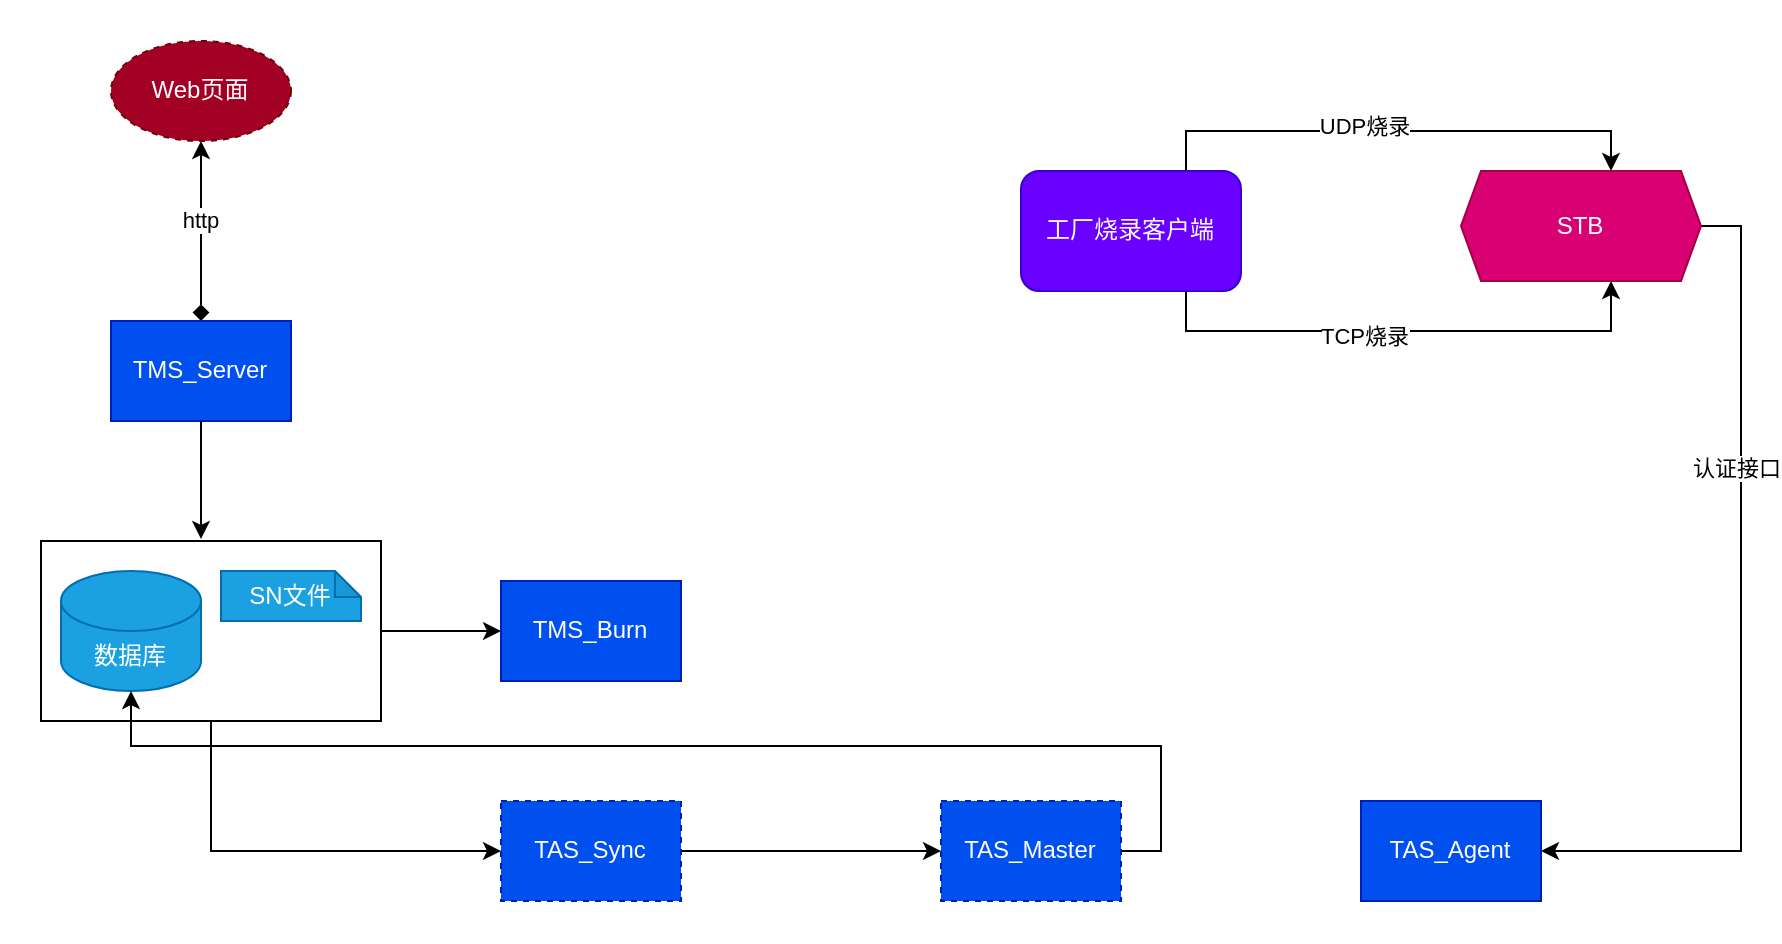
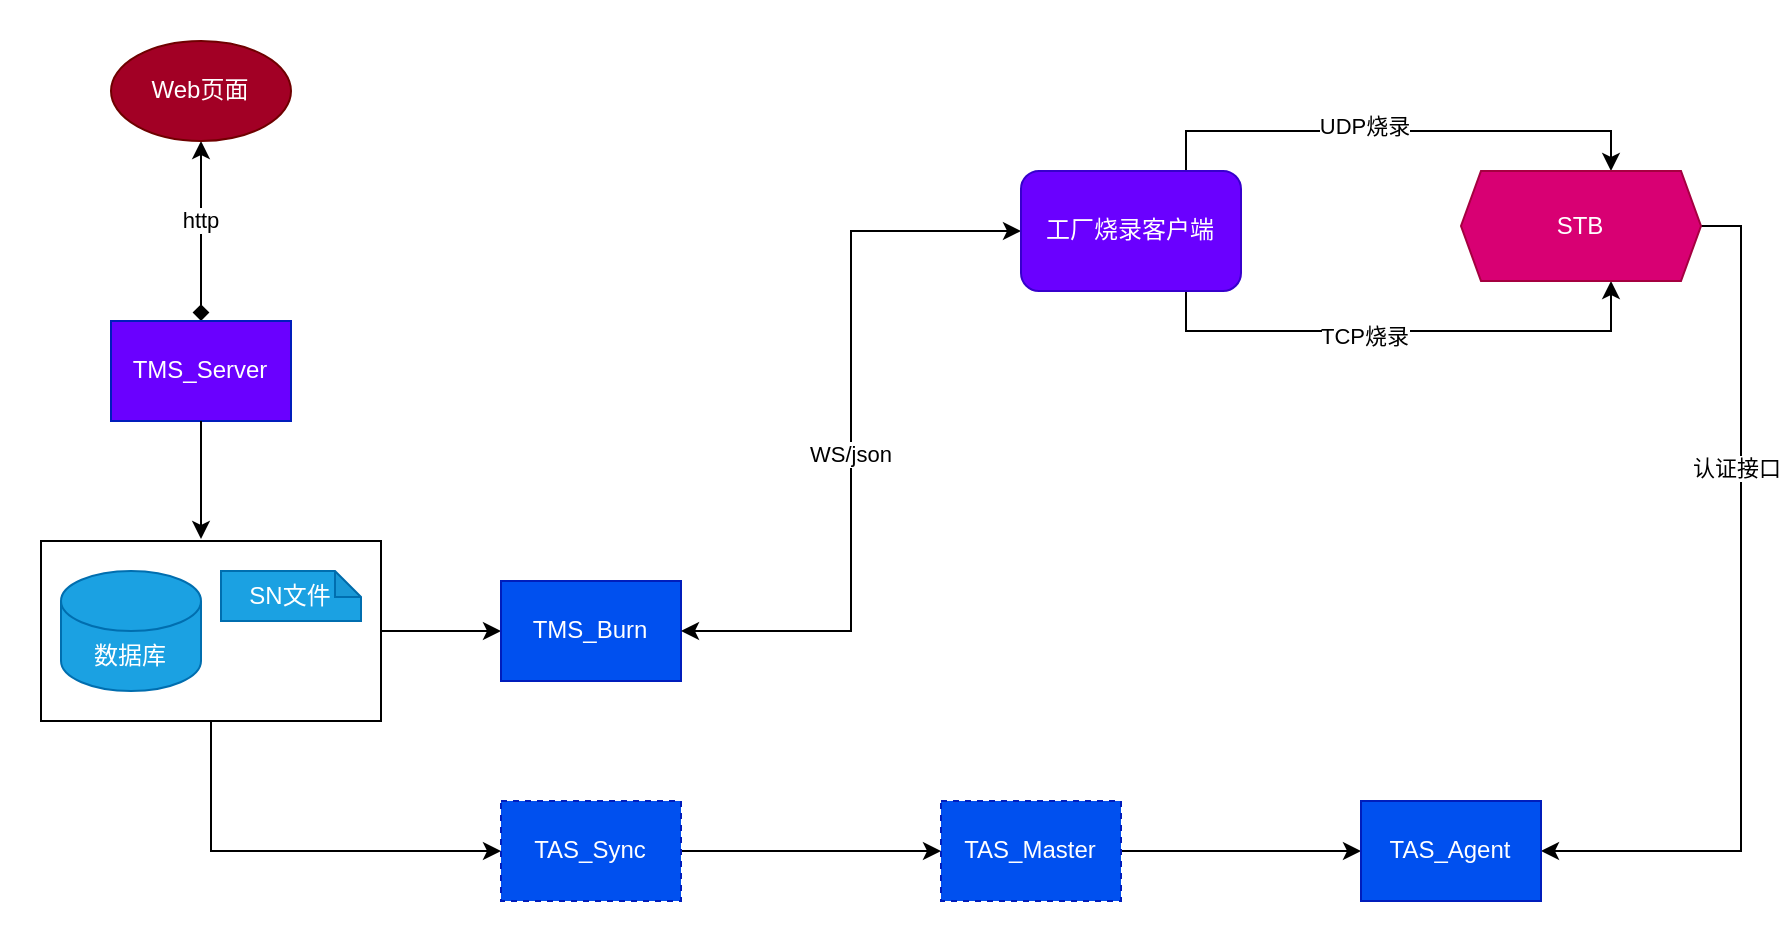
node "Web页面": style dashed -> solid
node "TMS_Server": fillcolor #0050ef -> #6a00ff
edge "工厂烧录客户端" -- "TMS_Burn": added, label "WS/json"
edge "TAS_Master" -> "数据库": now "TAS_Master" -> "TAS_Agent"
